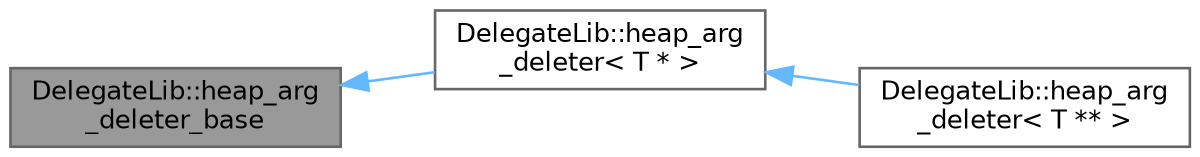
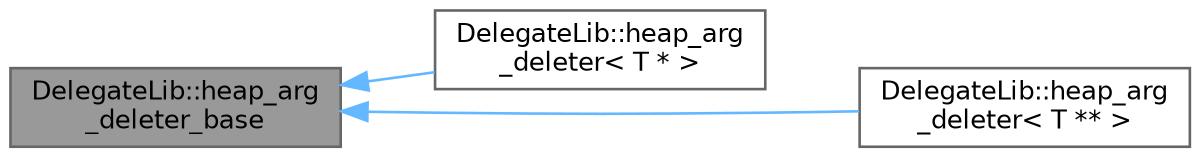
edge "DelegateLib::heap_arg _deleter< T ** >" -> "DelegateLib::heap_arg _deleter< T * >": now "DelegateLib::heap_arg _deleter< T ** >" -> "DelegateLib::heap_arg _deleter_base"
